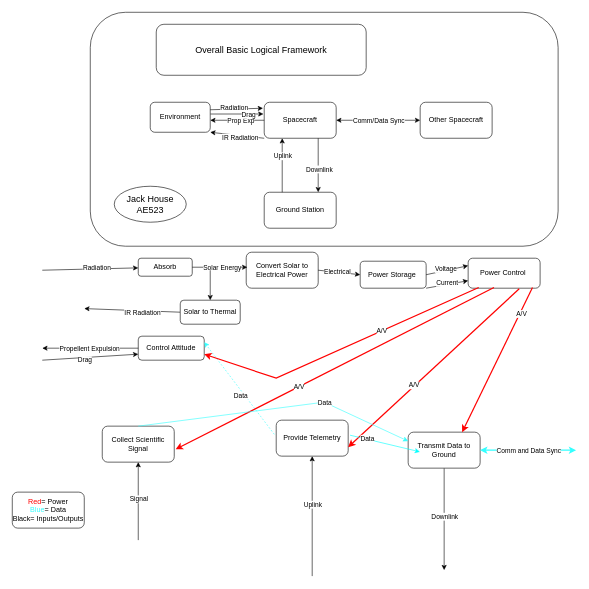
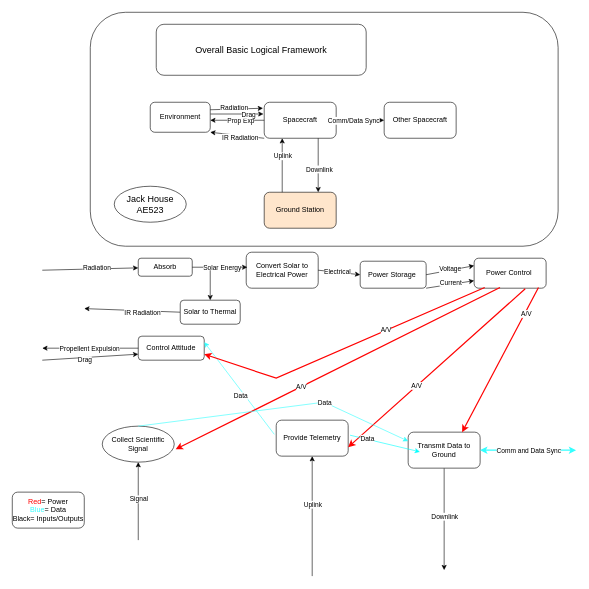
node "Other Spacecraft": moved (456, 120) -> (420, 120)
node "Ground Station": fillcolor #ffffff -> #ffe6cc
node "Power Control": moved (504, 273) -> (510, 273)
edge "Provide Telemetry" -> "Control Attitude": style dashed -> solid
node "Collect Scientific Signal": shape rounded rectangle -> ellipse
